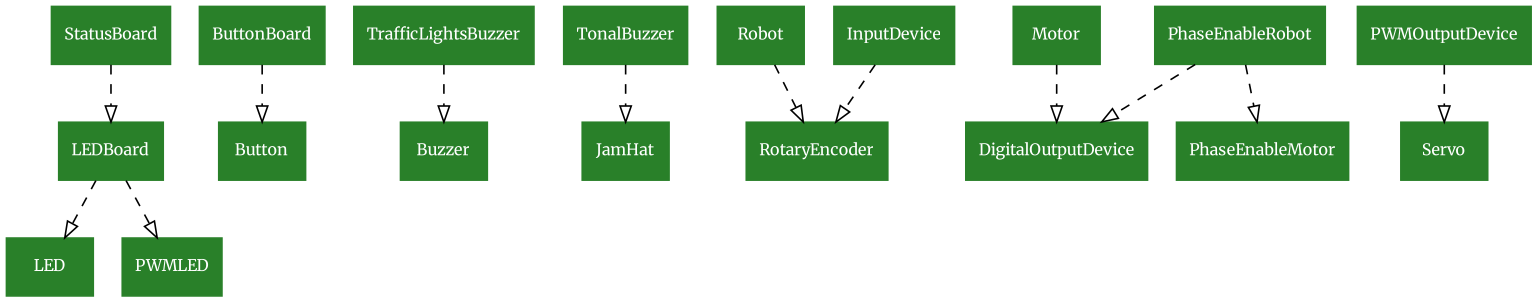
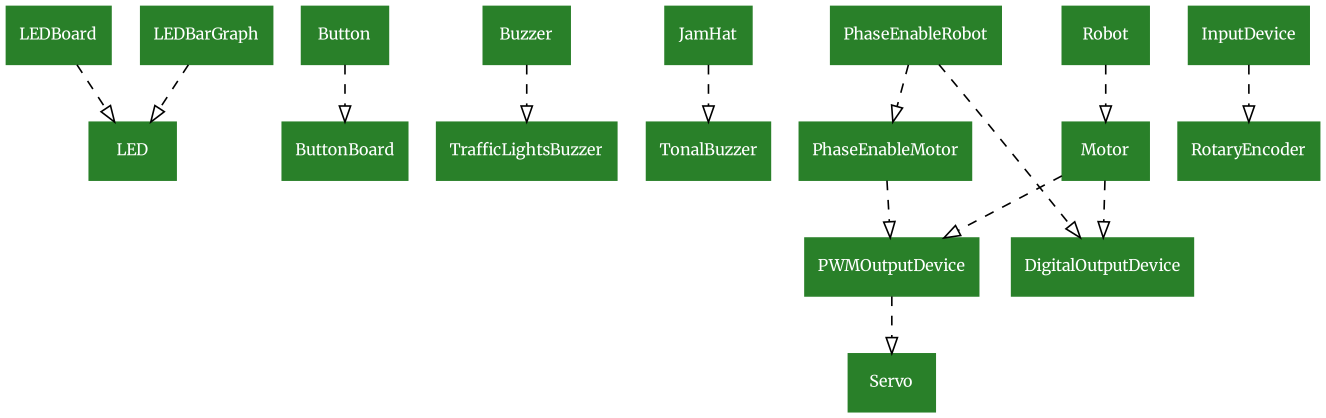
node "StatusBoard": removed
node "LEDBarGraph": added
edge "ButtonBoard" -> "Button": reversed
edge "TrafficLightsBuzzer" -> "Buzzer": reversed
edge "TonalBuzzer" -> "JamHat": reversed
edge "Robot" -> "RotaryEncoder": now "Robot" -> "Motor"
edge "PhaseEnableMotor" -> "PWMOutputDevice": added
edge "Motor" -> "PWMOutputDevice": added
node "PWMLED": removed
